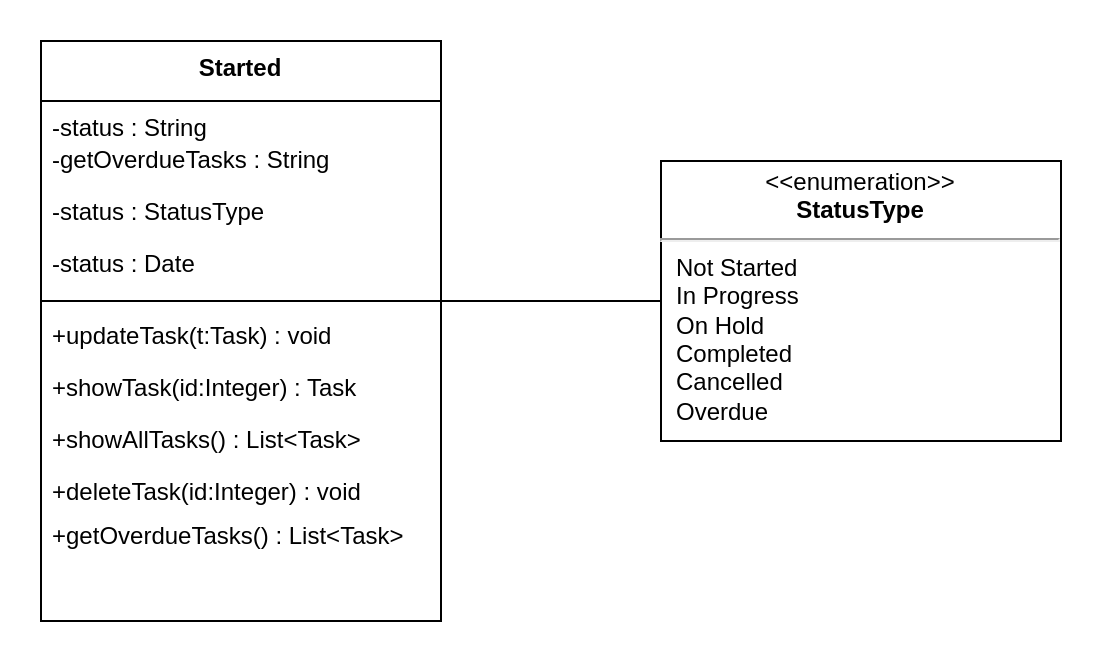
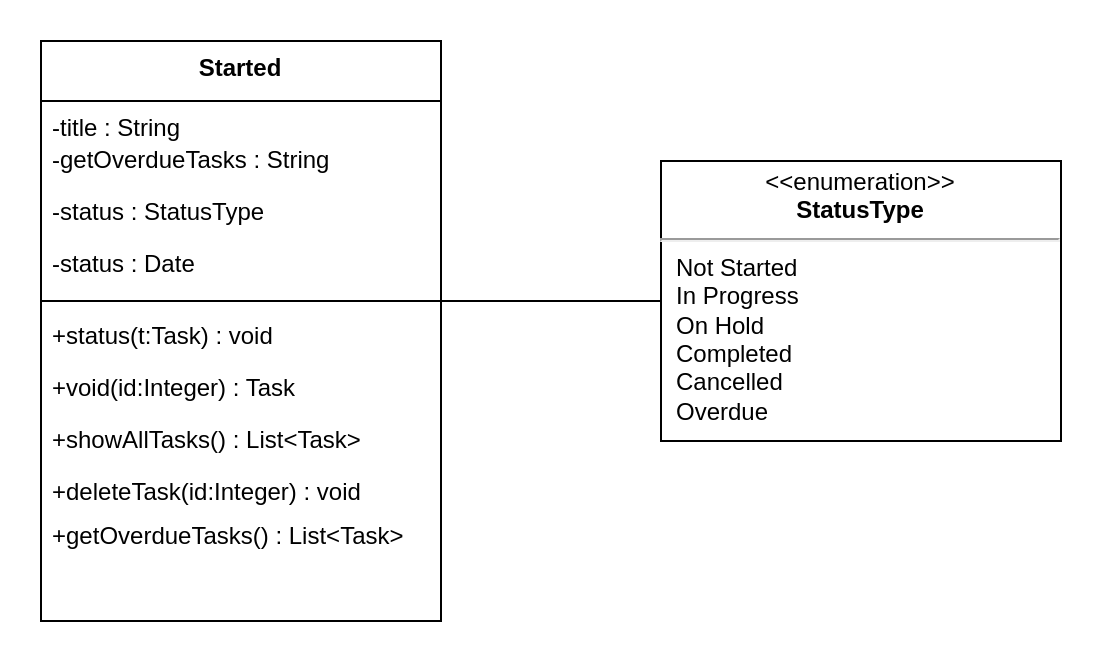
node "-status : String": label "-status : String" -> "-title : String"
node "+updateTask(t:Task) : void": label "+updateTask(t:Task) : void" -> "+status(t:Task) : void"
node "+showTask(id:Integer) : Task": label "+showTask(id:Integer) : Task" -> "+void(id:Integer) : Task"
